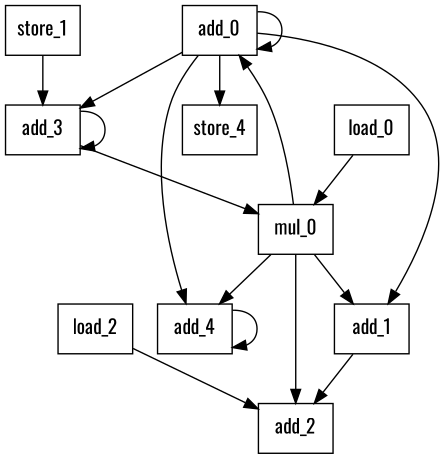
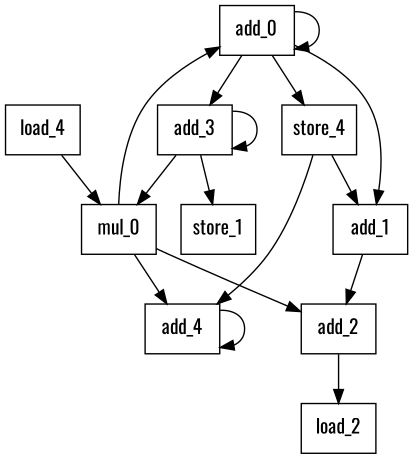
edge "store_1" -> "add_3": reversed
node "load_0": label "load_0" -> "load_4"
edge "add_0" -> "add_4": now "store_4" -> "add_4"
edge "mul_0" -> "add_1": now "store_4" -> "add_1"
edge "load_2" -> "add_2": reversed
